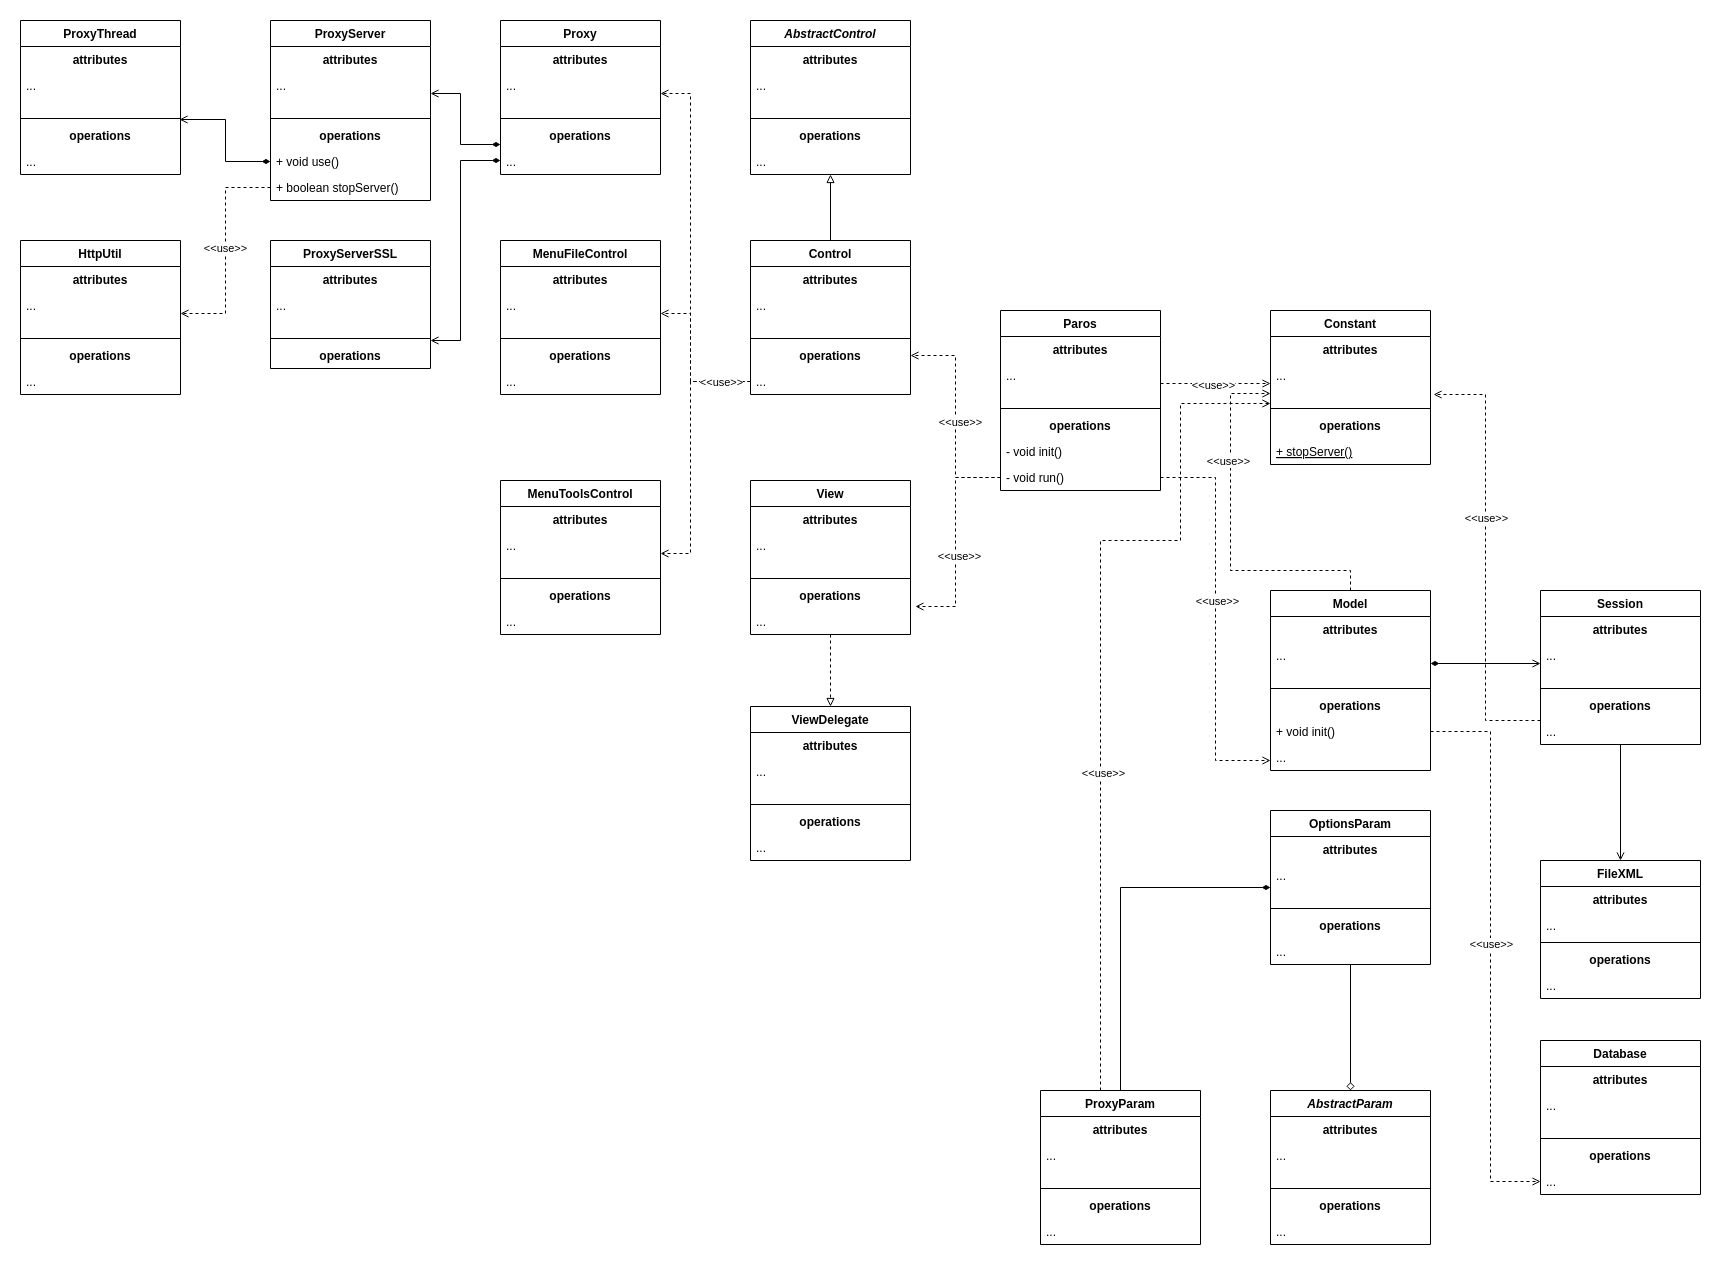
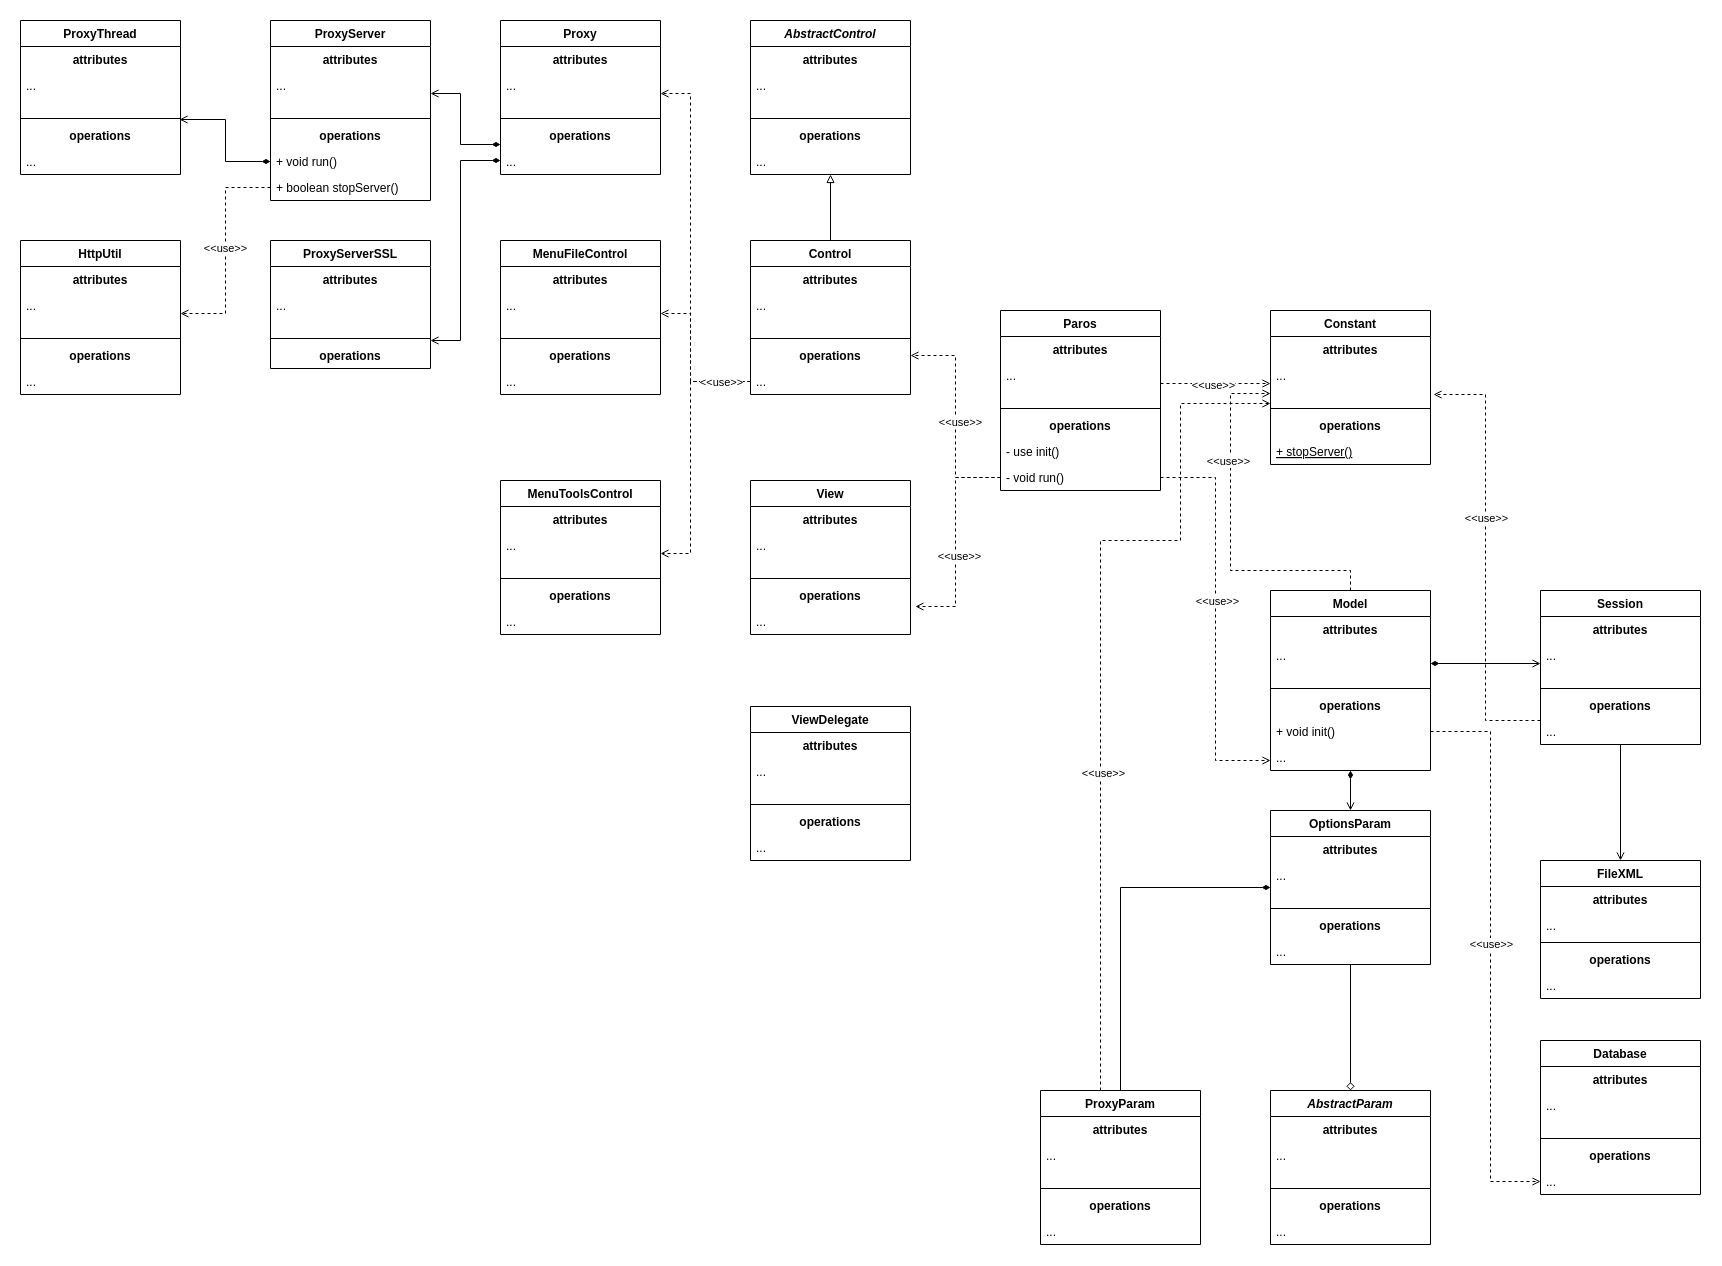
node "+ void use()": label "+ void use()" -> "+ void run()"
node "- void init()": label "- void init()" -> "- use init()"
edge "View" -> "ViewDelegate": removed
edge "Model" -- "OptionsParam": added
